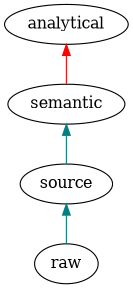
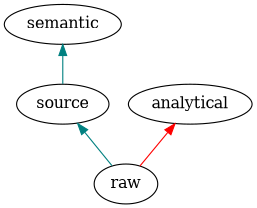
edge "semantic" -> "analytical": now "raw" -> "analytical"
